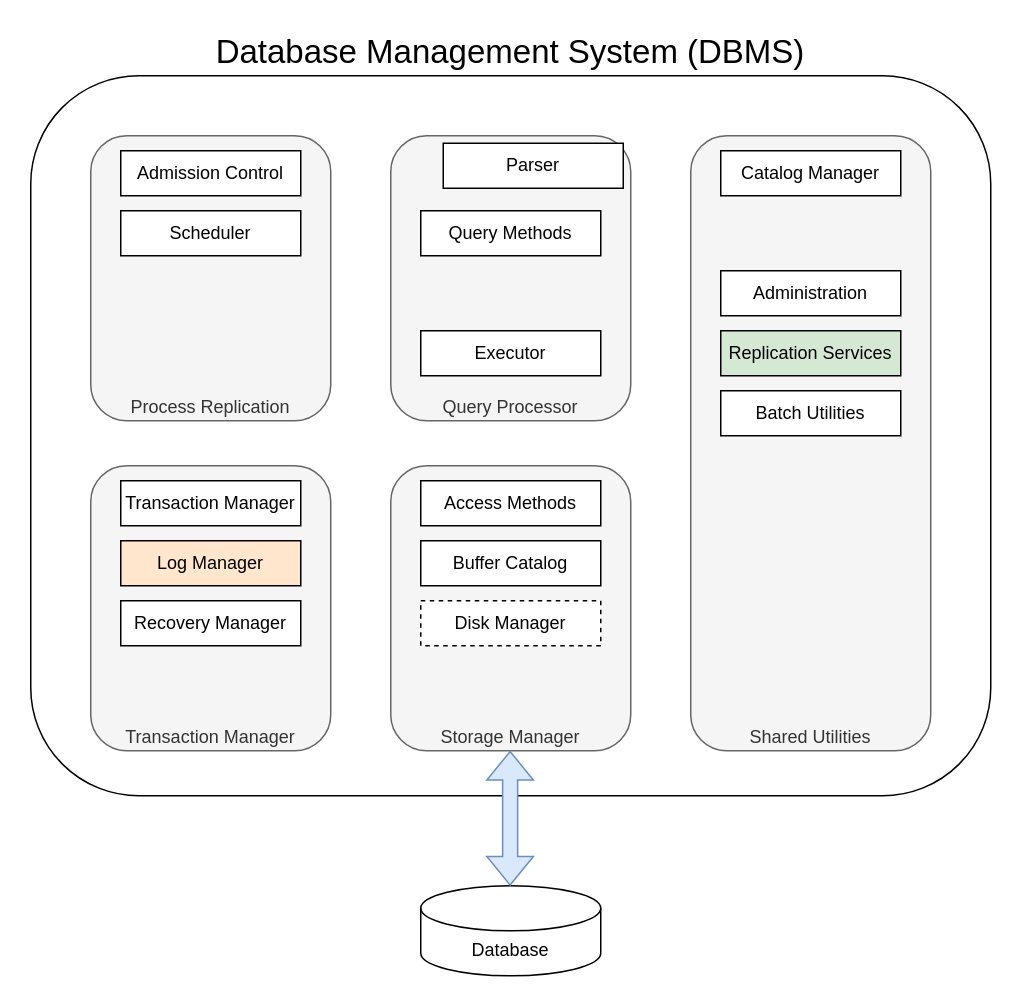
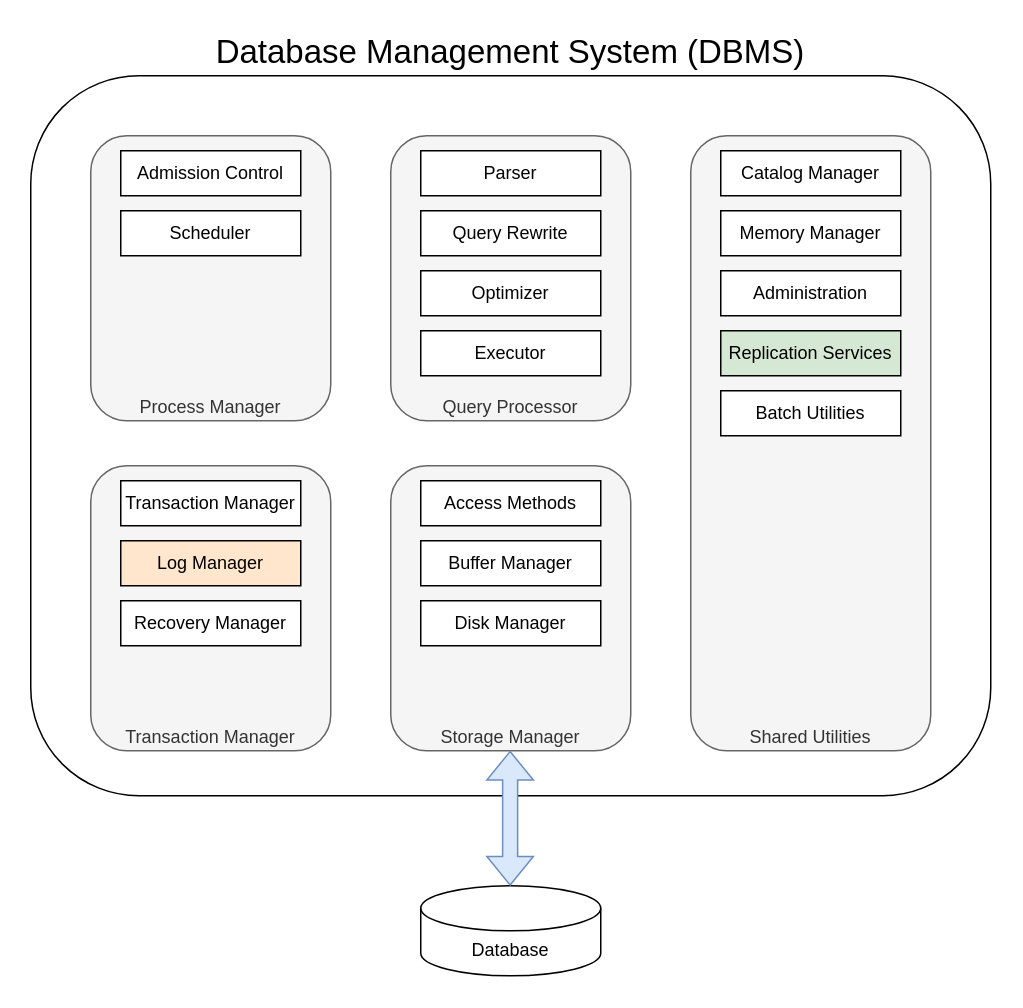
node "Parser": moved (533, 166) -> (511, 173)
node "Query Methods": label "Query Methods" -> "Query Rewrite"
node "Memory Manager": added
node "Optimizer": added
node "Process Replication": label "Process Replication" -> "Process Manager"
node "Buffer Catalog": label "Buffer Catalog" -> "Buffer Manager"
node "Disk Manager": style dashed -> solid
